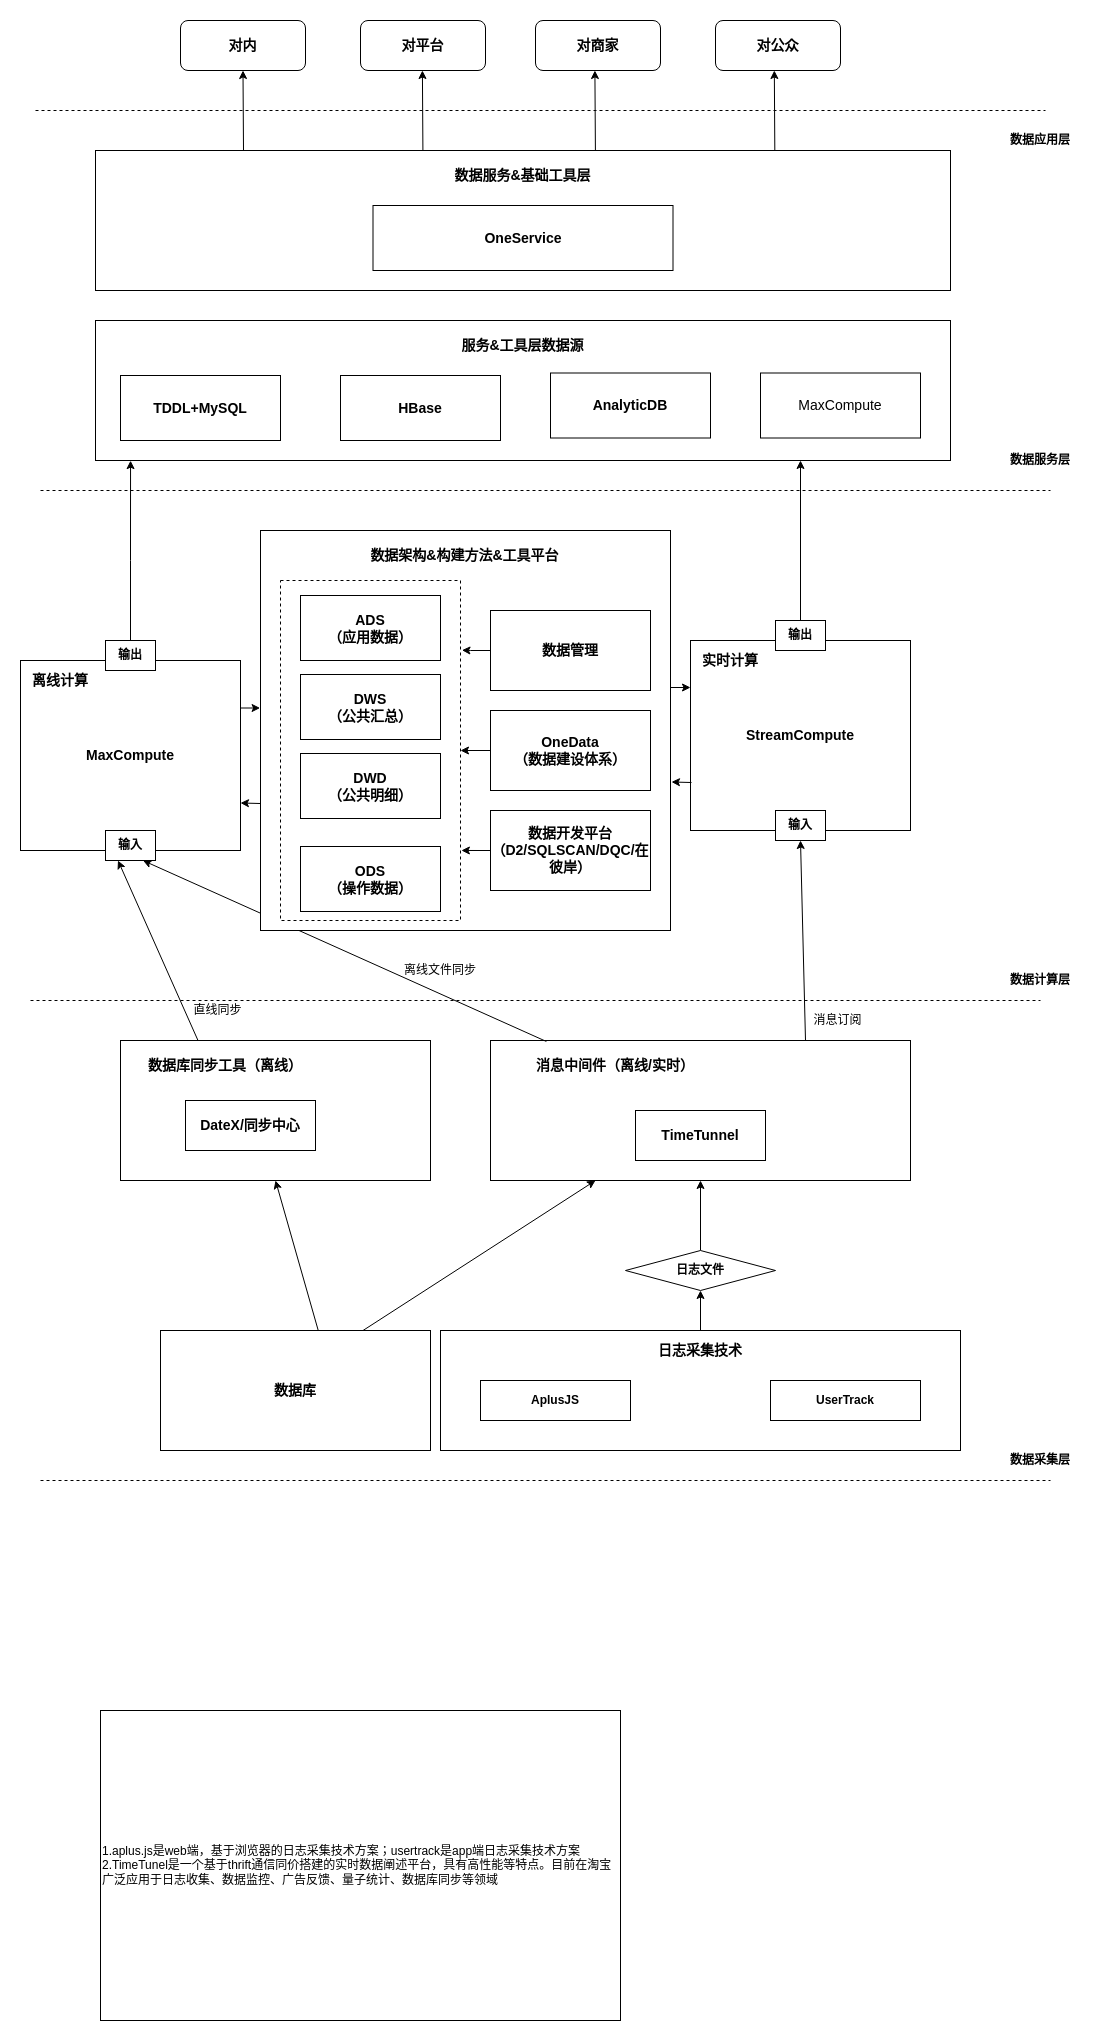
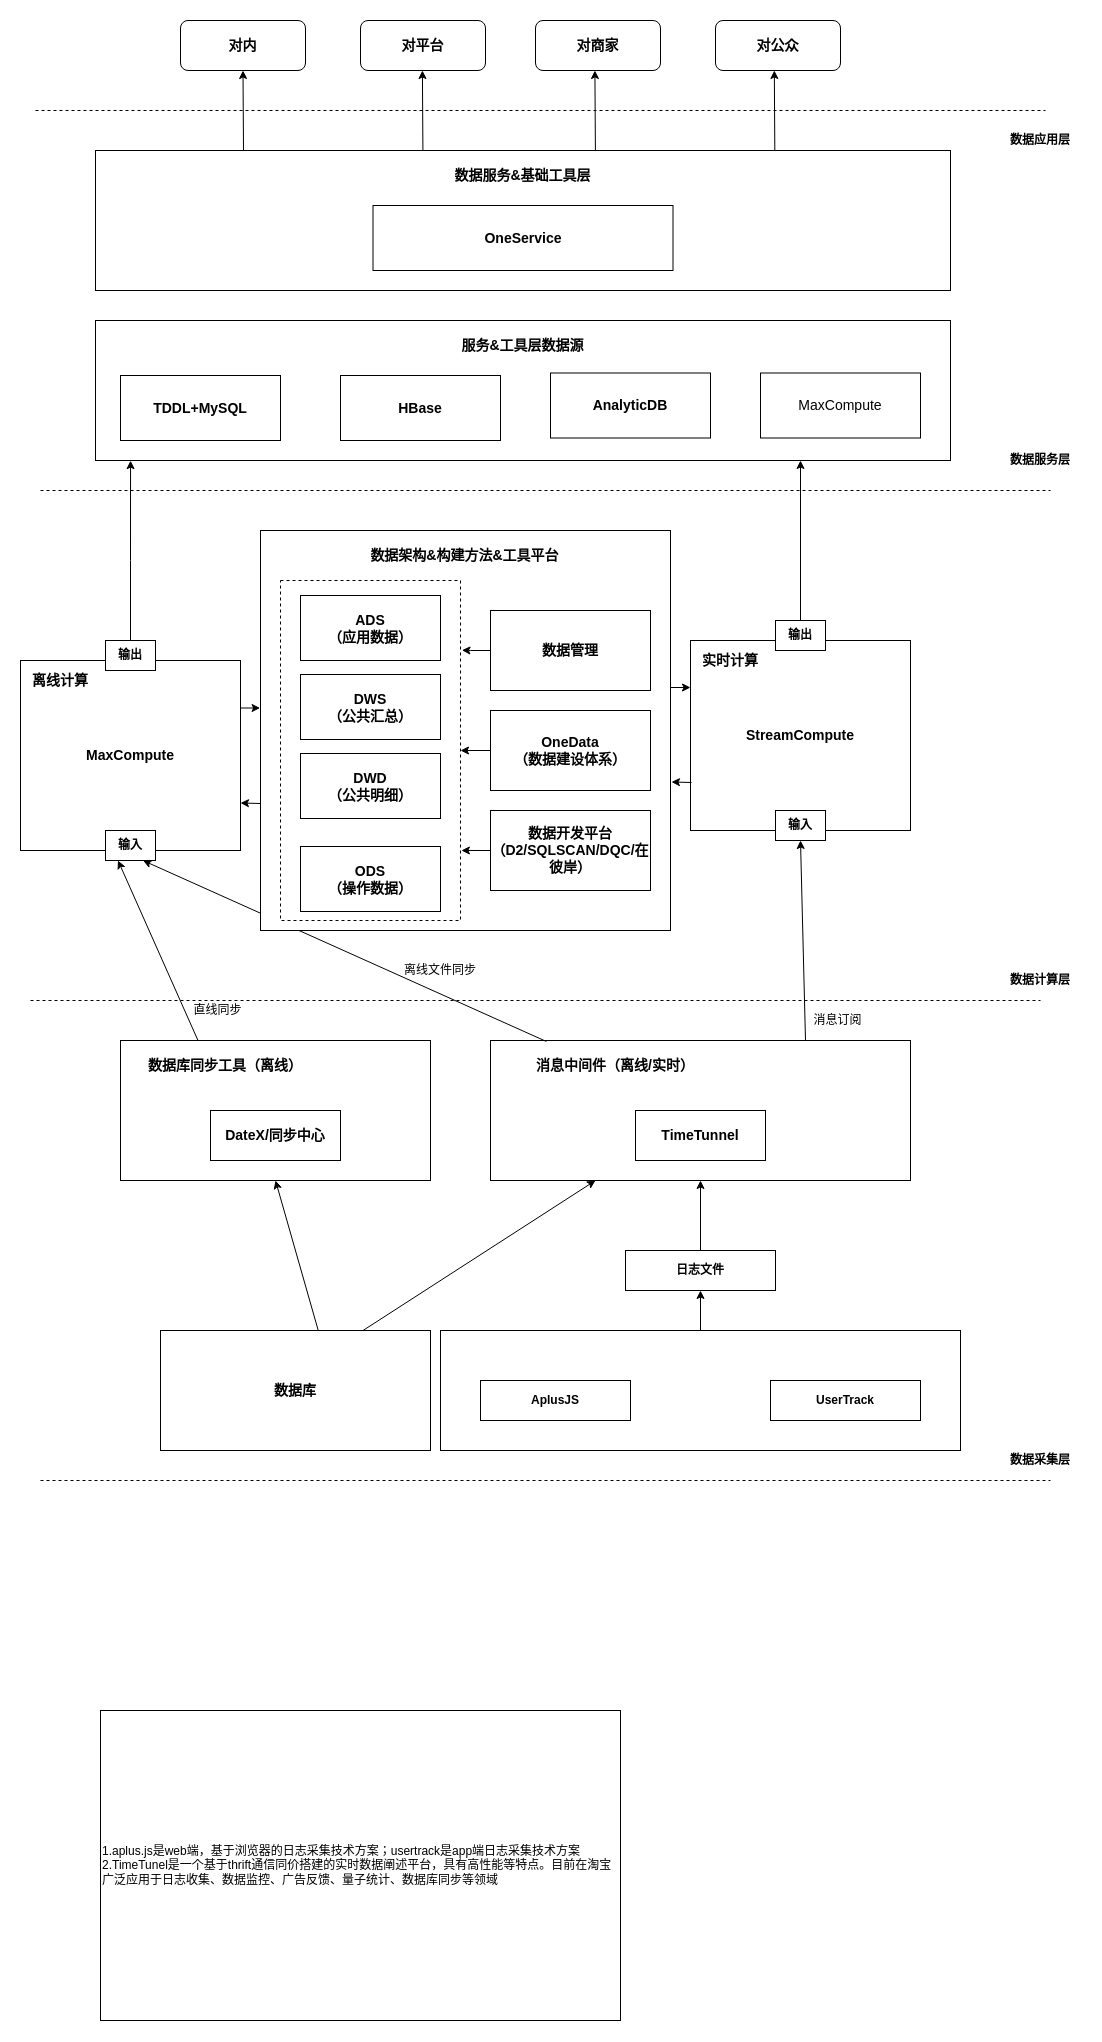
node "DateX/同步中心": moved (251, 1126) -> (276, 1136)
node "日志文件": shape diamond -> rectangle
node "日志采集技术": removed
